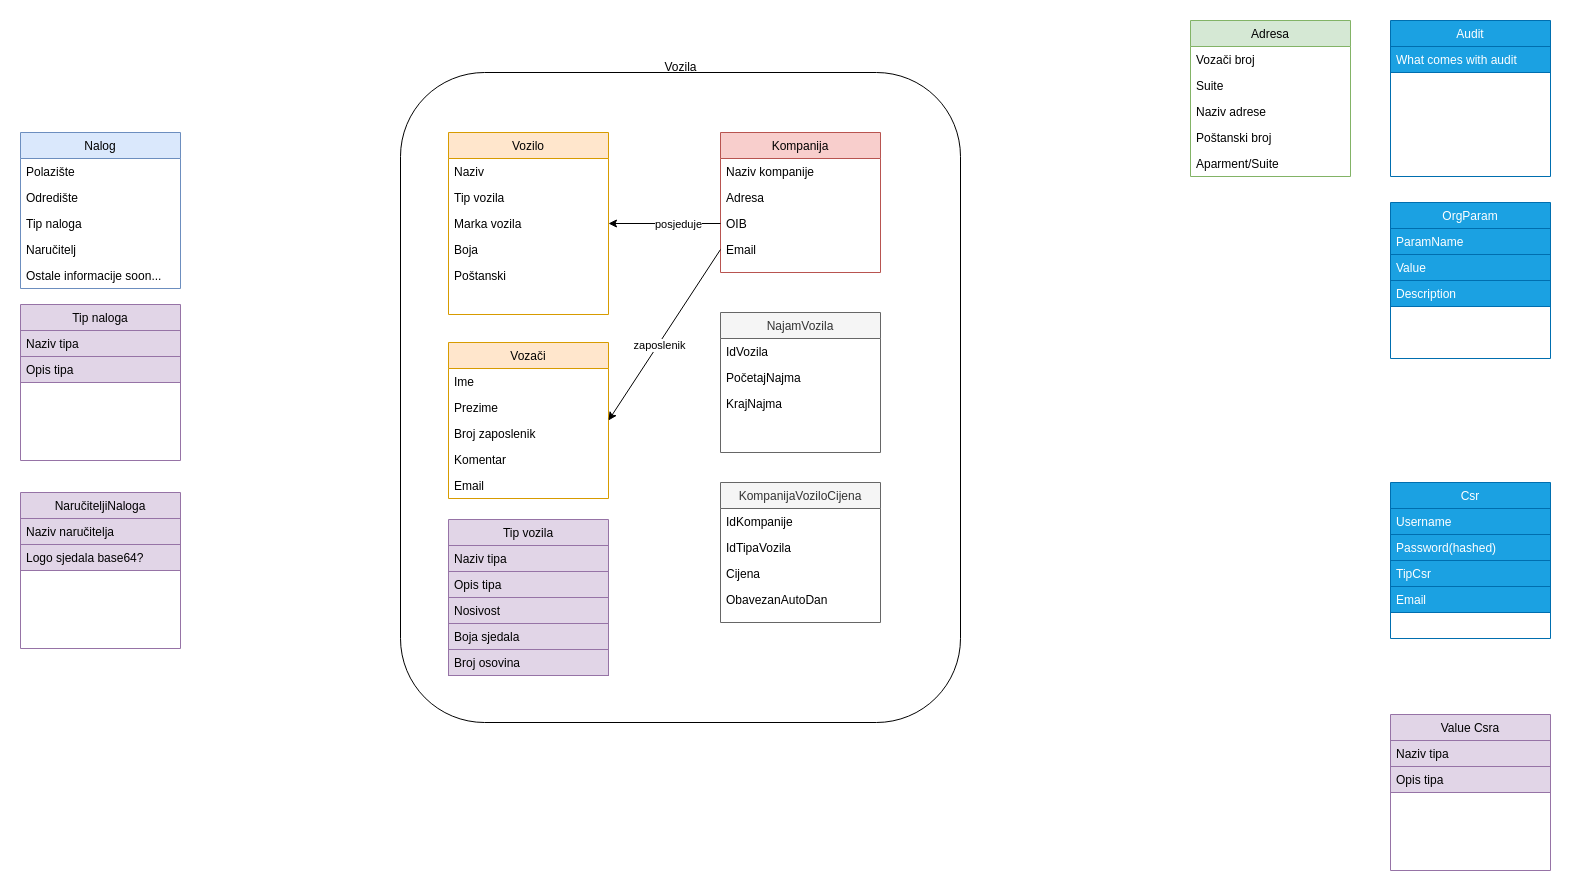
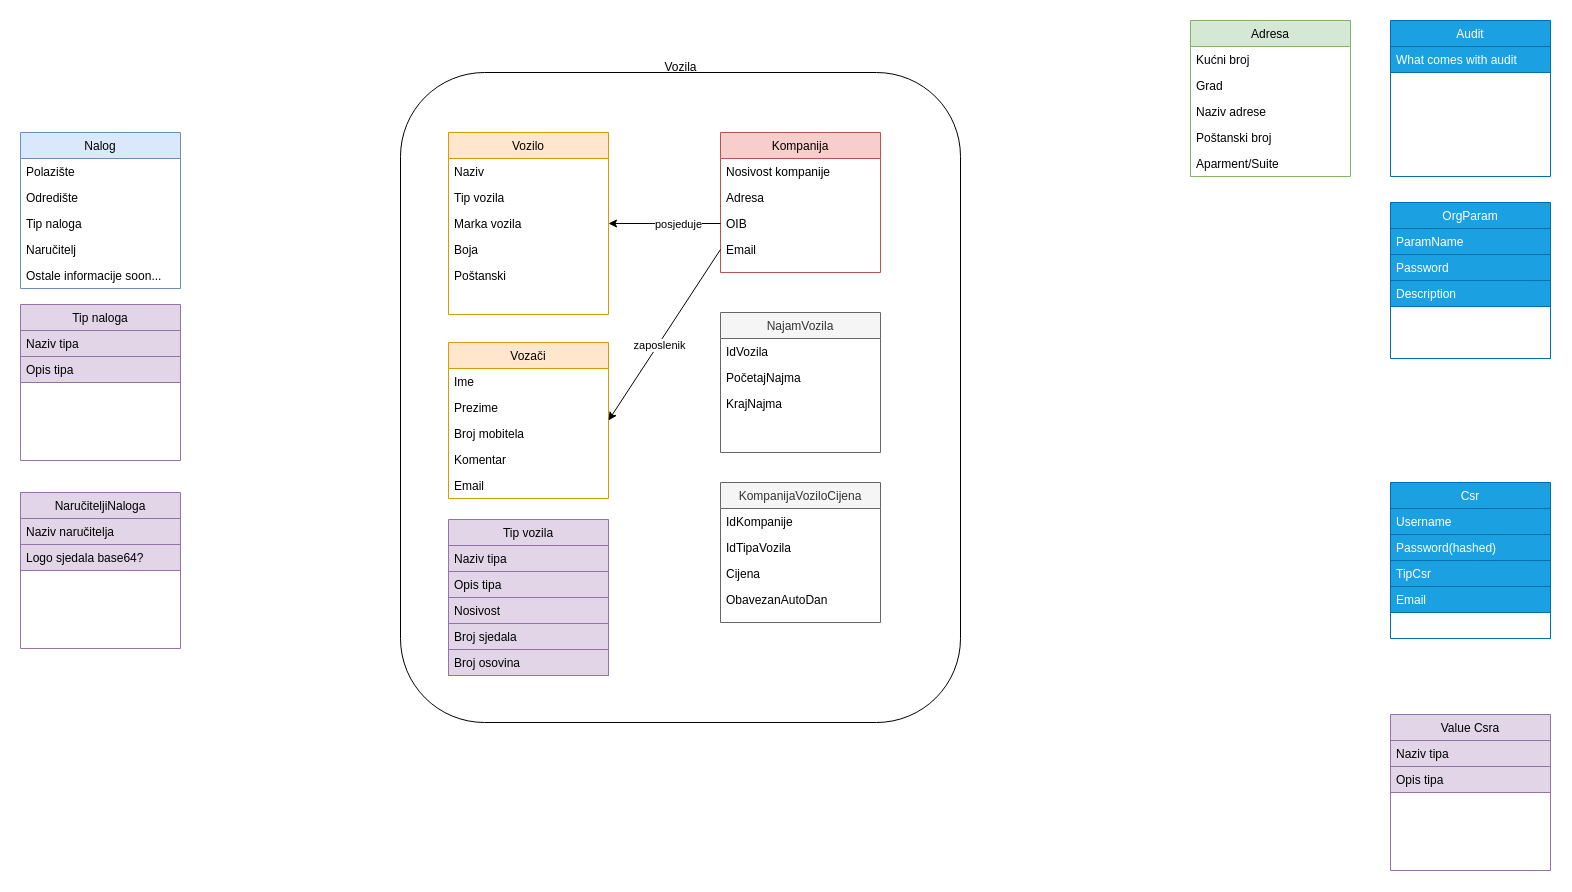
node "Vozači broj": label "Vozači broj" -> "Kućni broj"
node "Suite": label "Suite" -> "Grad"
node "Naziv kompanije": label "Naziv kompanije" -> "Nosivost kompanije"
node "Value": label "Value" -> "Password"
node "Broj zaposlenik": label "Broj zaposlenik" -> "Broj mobitela"
node "Boja sjedala": label "Boja sjedala" -> "Broj sjedala"
